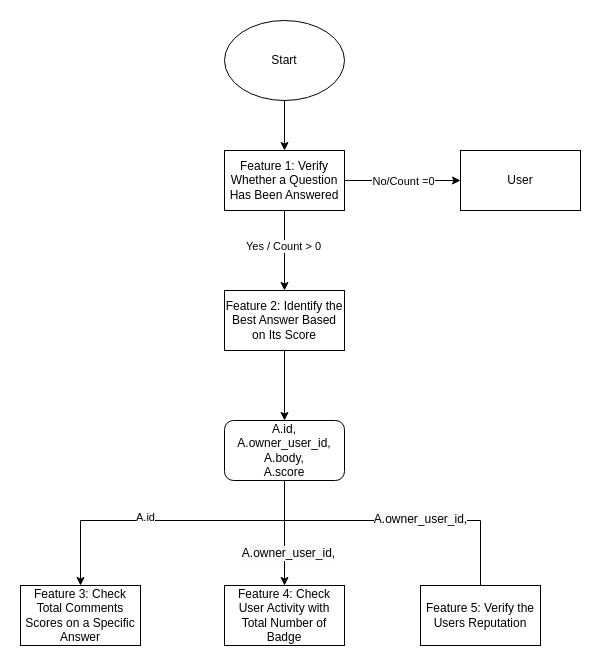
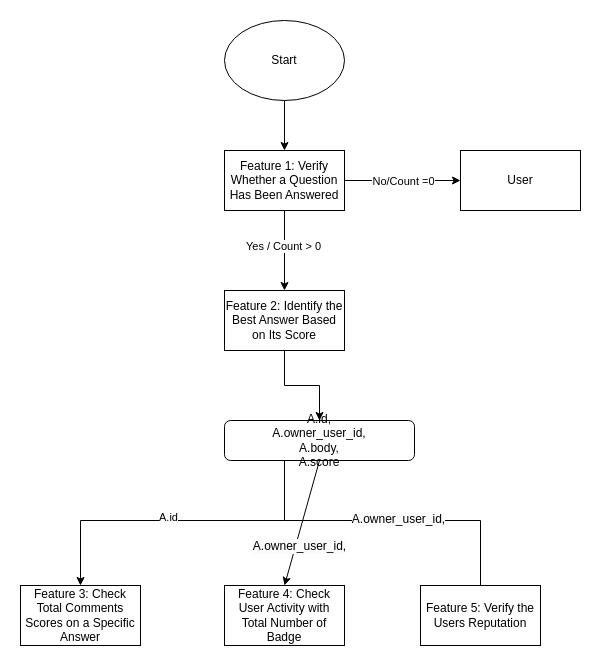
node "A.id, A.owner_user_id, A.body, A.score": size 120x60 -> 190x40
